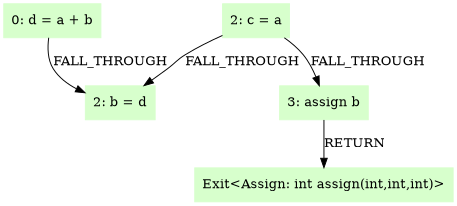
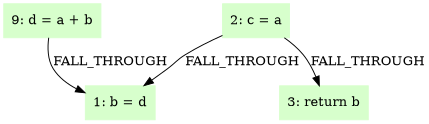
node "0: d = a + b": label "0: d = a + b" -> "9: d = a + b"
node "2: b = d": label "2: b = d" -> "1: b = d"
node "3: assign b": label "3: assign b" -> "3: return b"
node "Exit<Assign: int assign(int,int,int)>": removed
